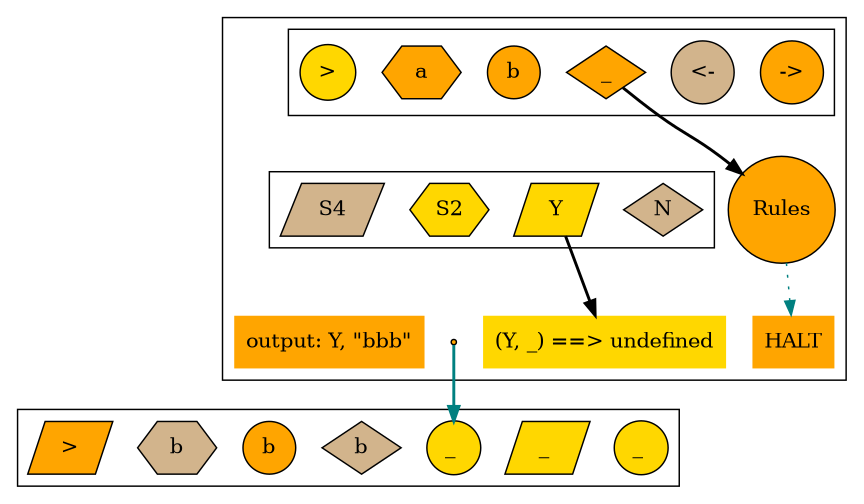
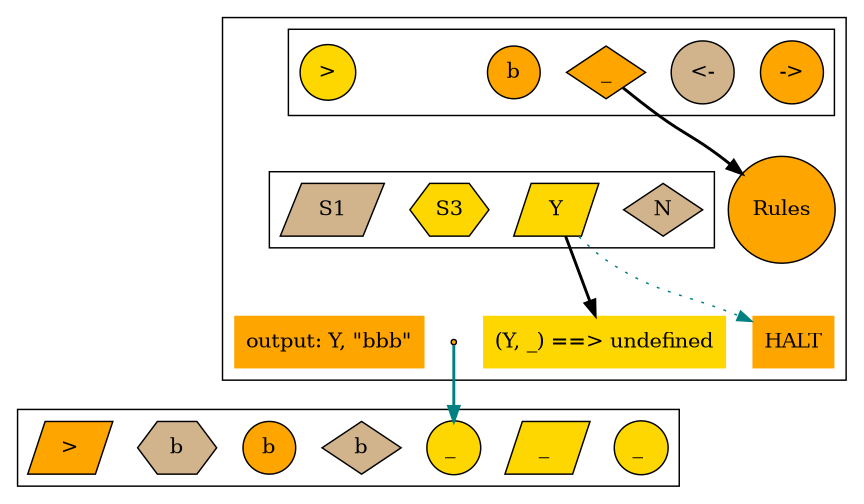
node "a": removed
node "S4": label "S4" -> "S1"
node "S2": label "S2" -> "S3"
edge "Rules" -> "HALT": now "Y" -> "HALT"
